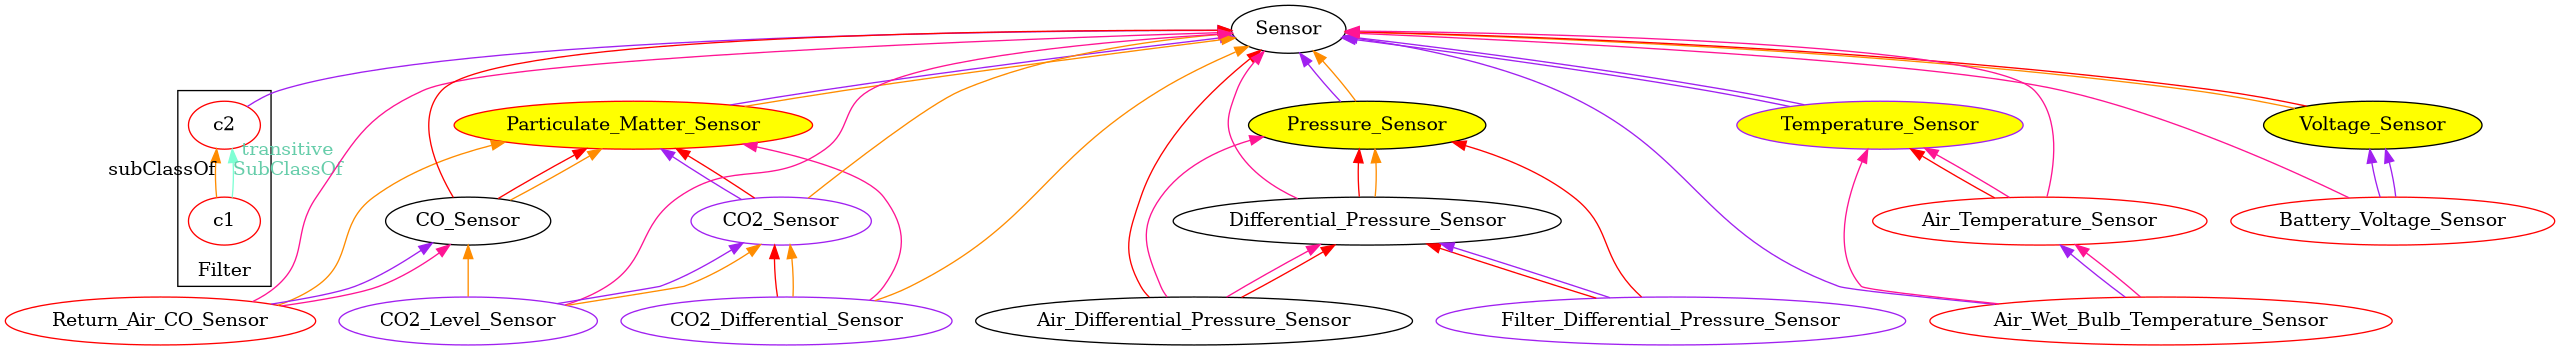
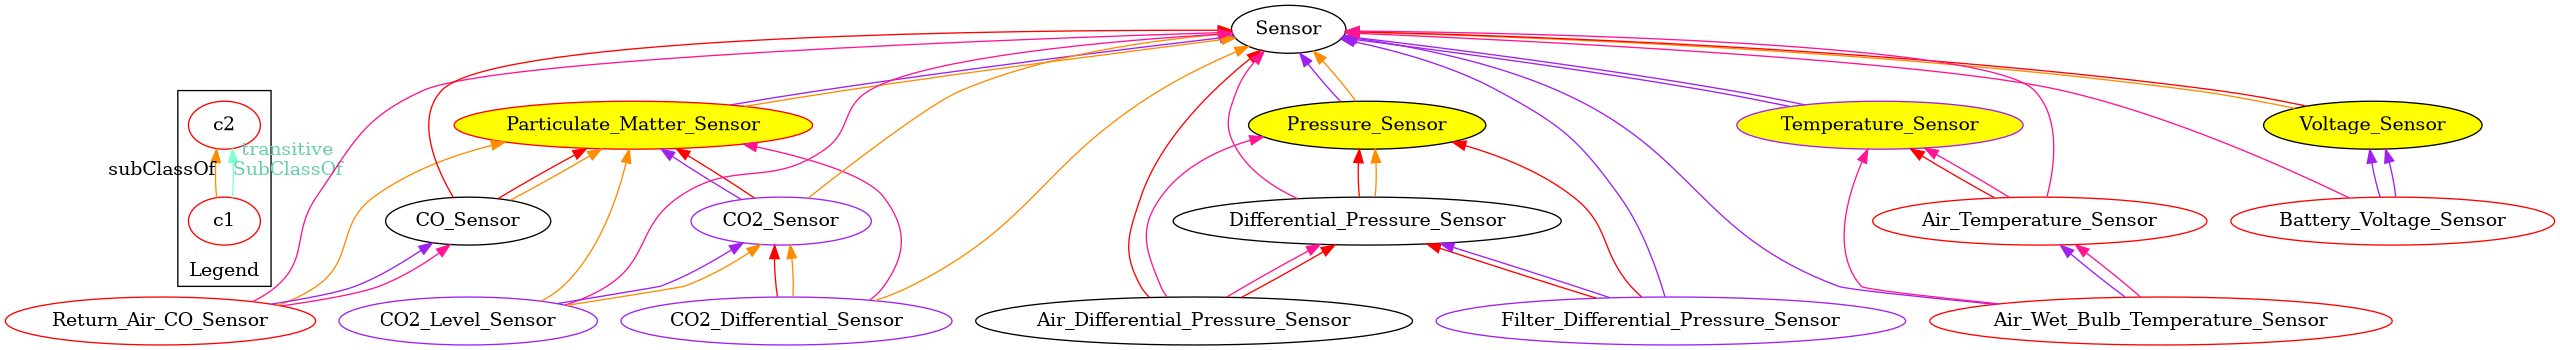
edge "c2" -> "Sensor": now "Filter_Differential_Pressure_Sensor" -> "Sensor"
cluster "Filter": label "Filter" -> "Legend"
edge "CO2_Level_Sensor" -> "CO_Sensor": now "CO2_Level_Sensor" -> "Particulate_Matter_Sensor"
